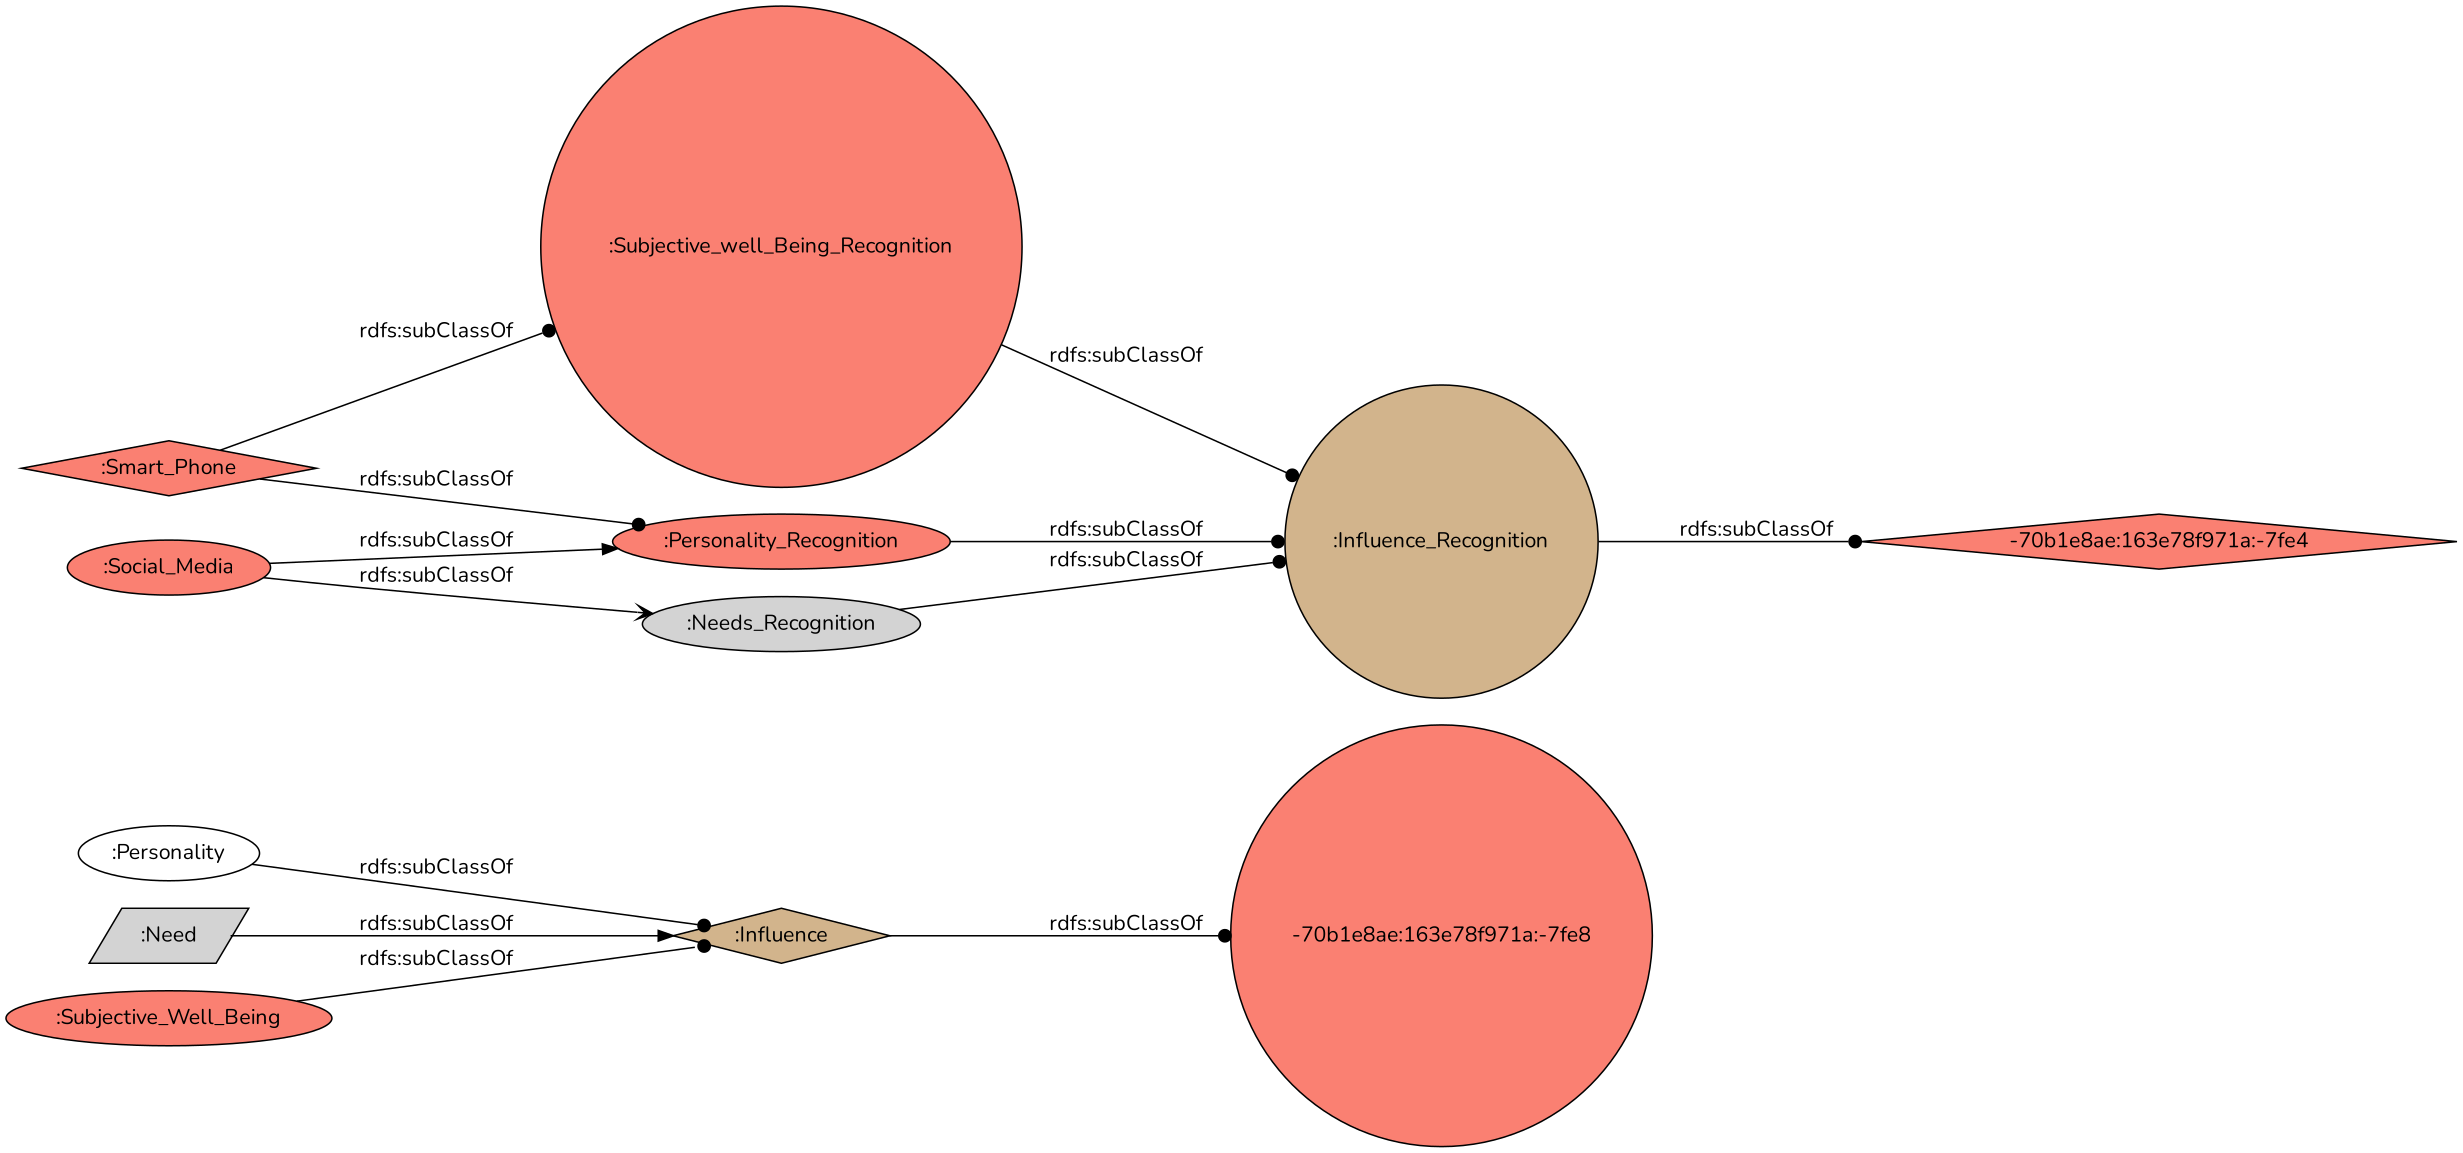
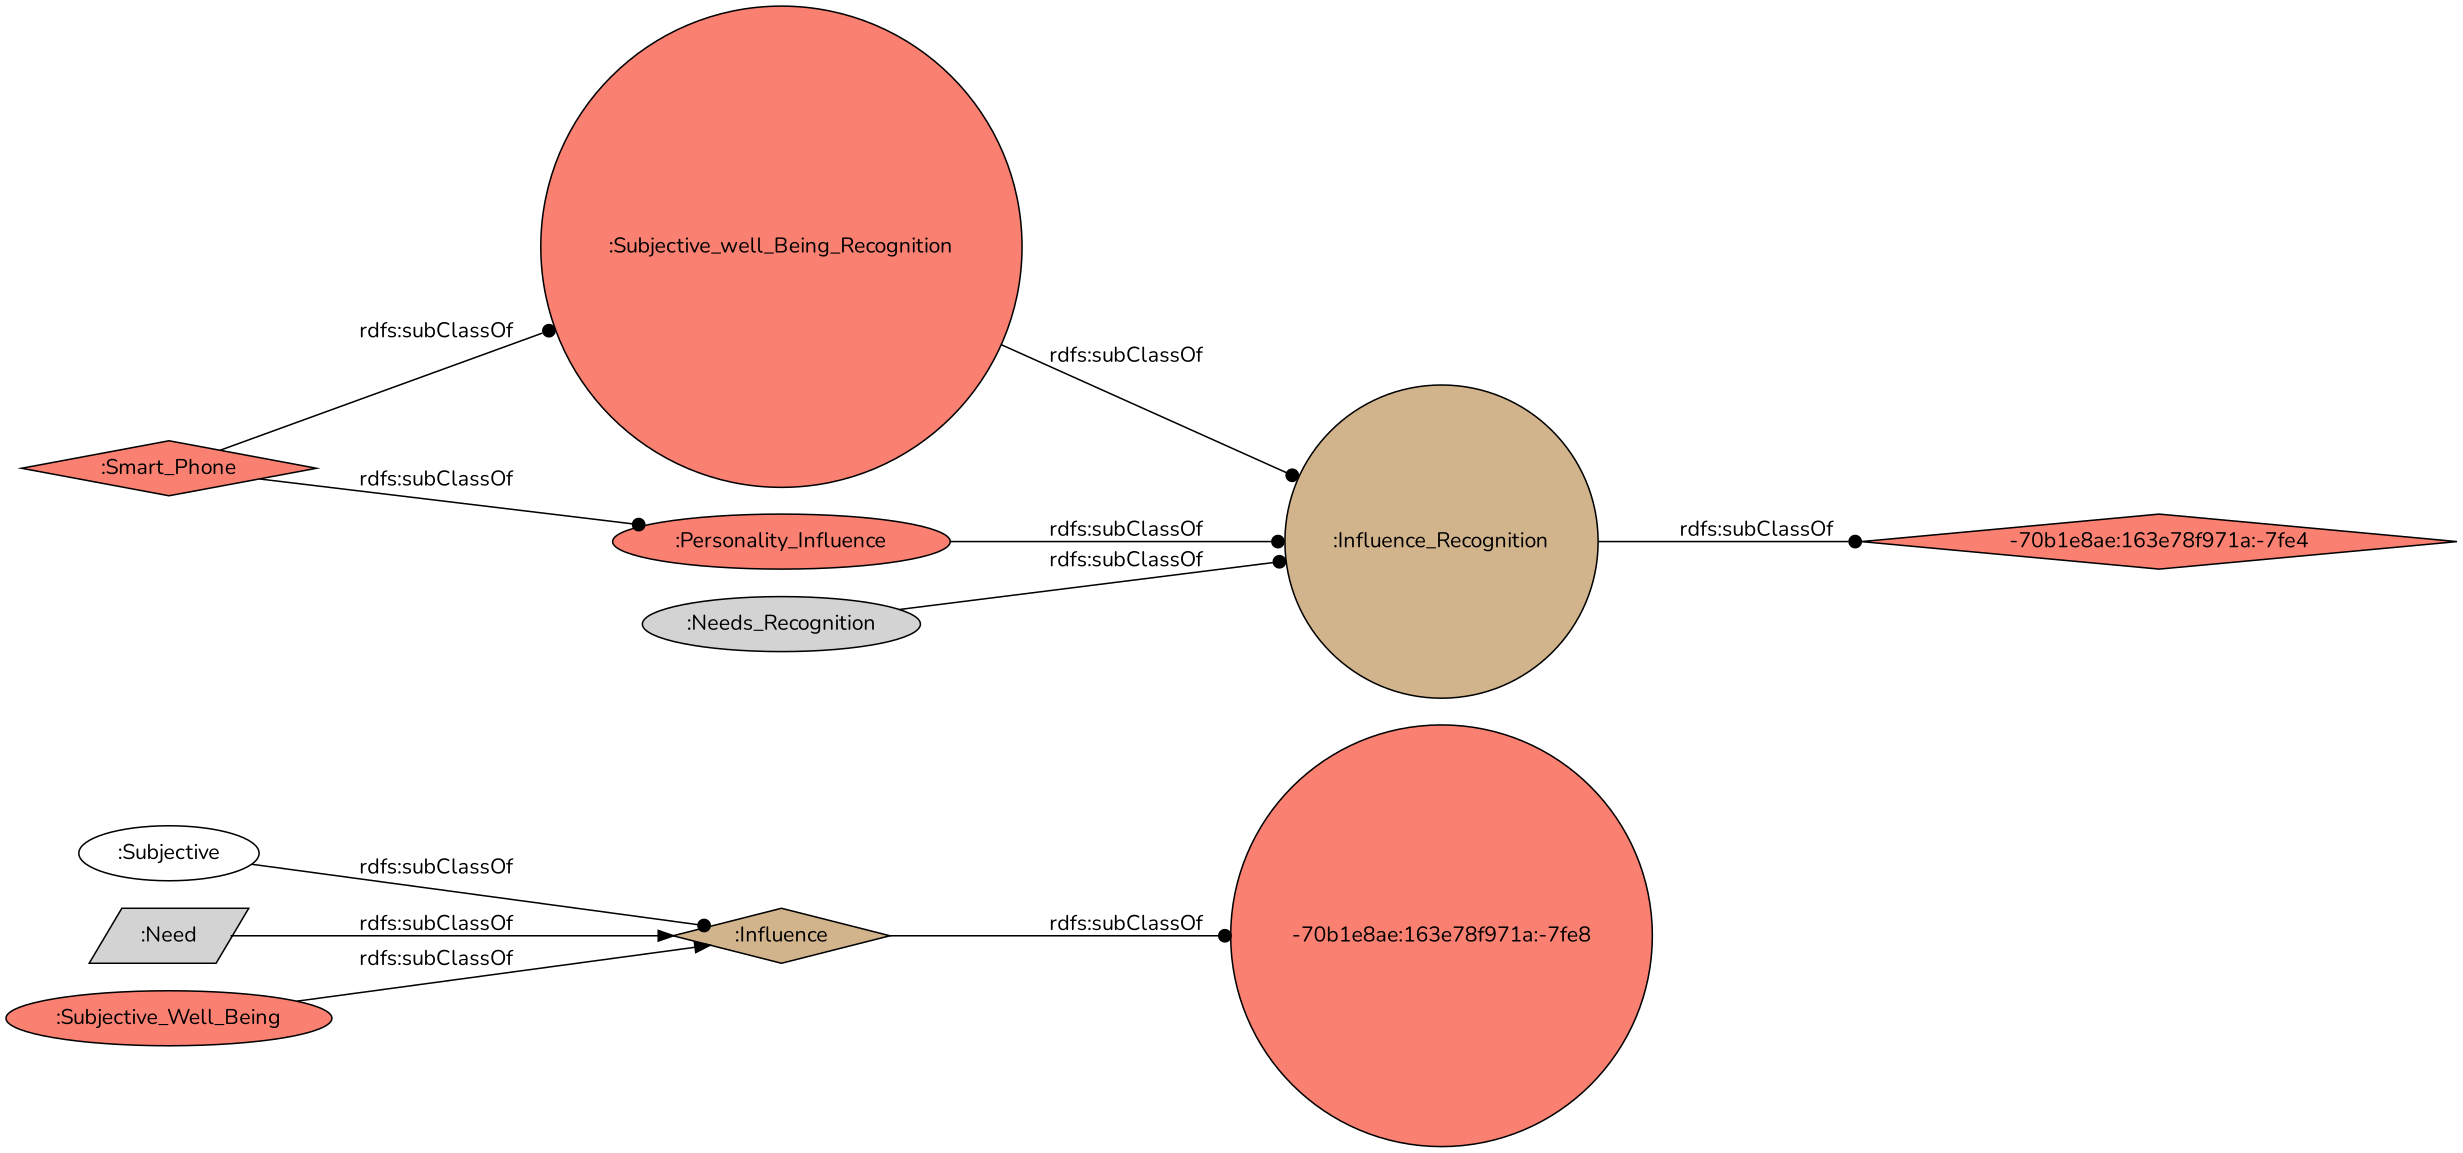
node ":Personality_Recognition": label ":Personality_Recognition" -> ":Personality_Influence"
node ":Social_Media": removed
node ":Personality": label ":Personality" -> ":Subjective"
edge ":Subjective_Well_Being" -> ":Influence": arrowhead dot -> normal
